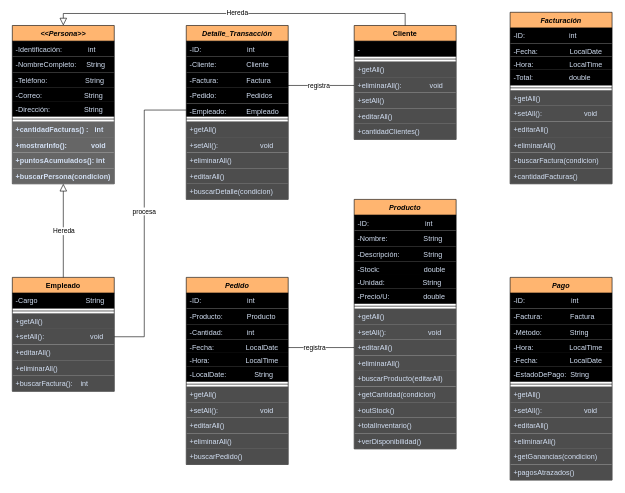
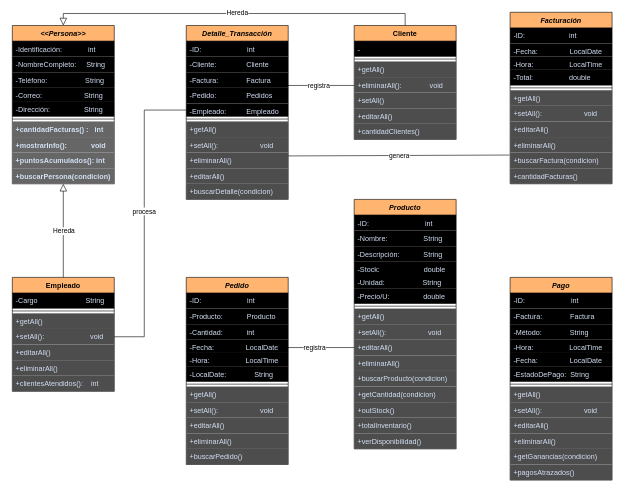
edge "Detalle_Transacción" -- "+buscarFactura(condicion)": added, label "genera"
node "+buscarProducto(editarAll)": label "+buscarProducto(editarAll)" -> "+buscarProducto(condicion)"
node "+buscarFactura(): int": label "+buscarFactura(): int" -> "+clientesAtendidos(): int"
